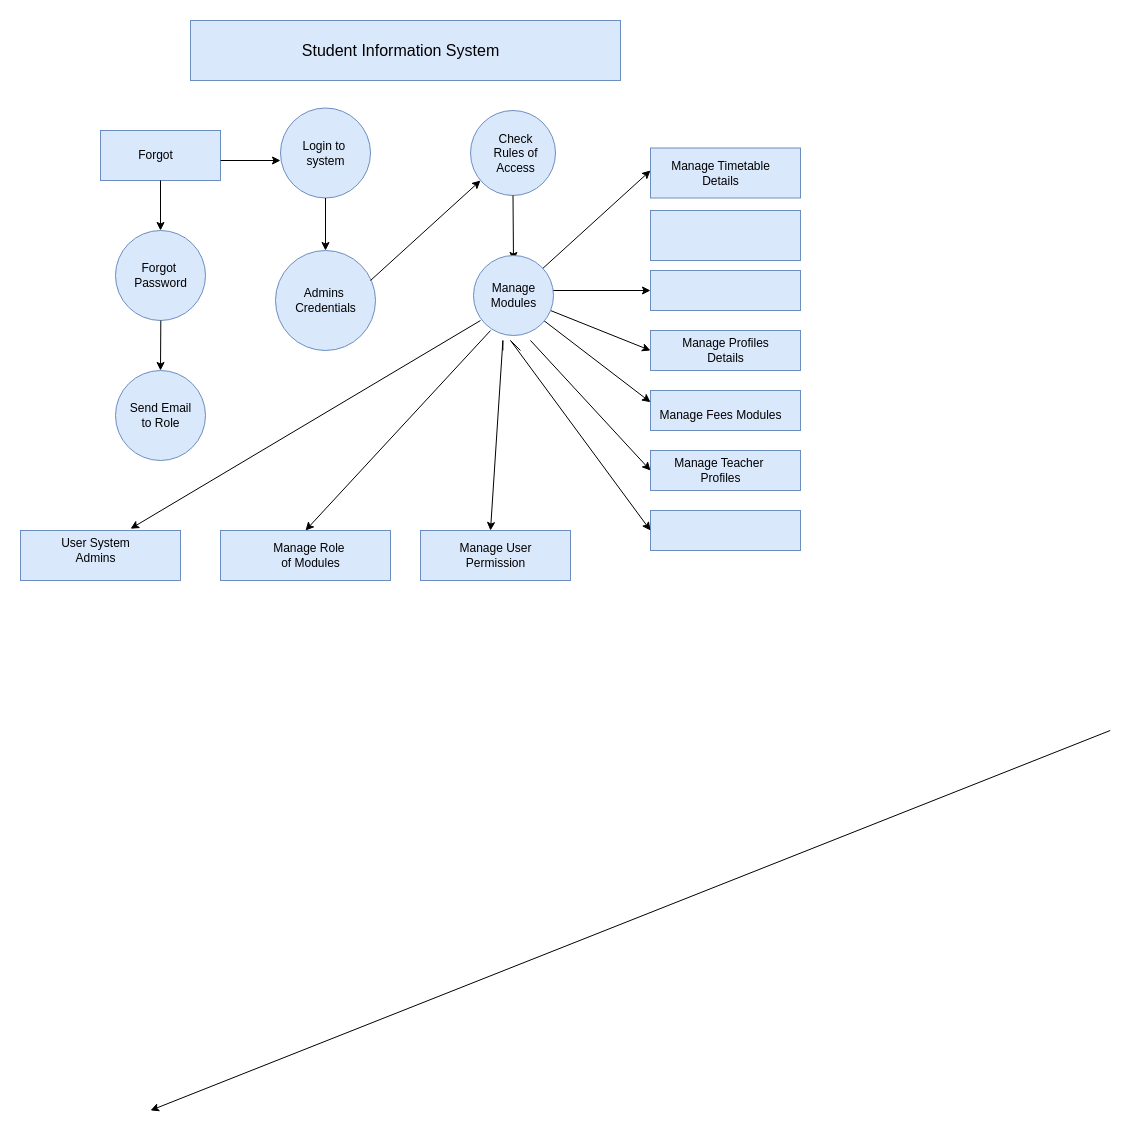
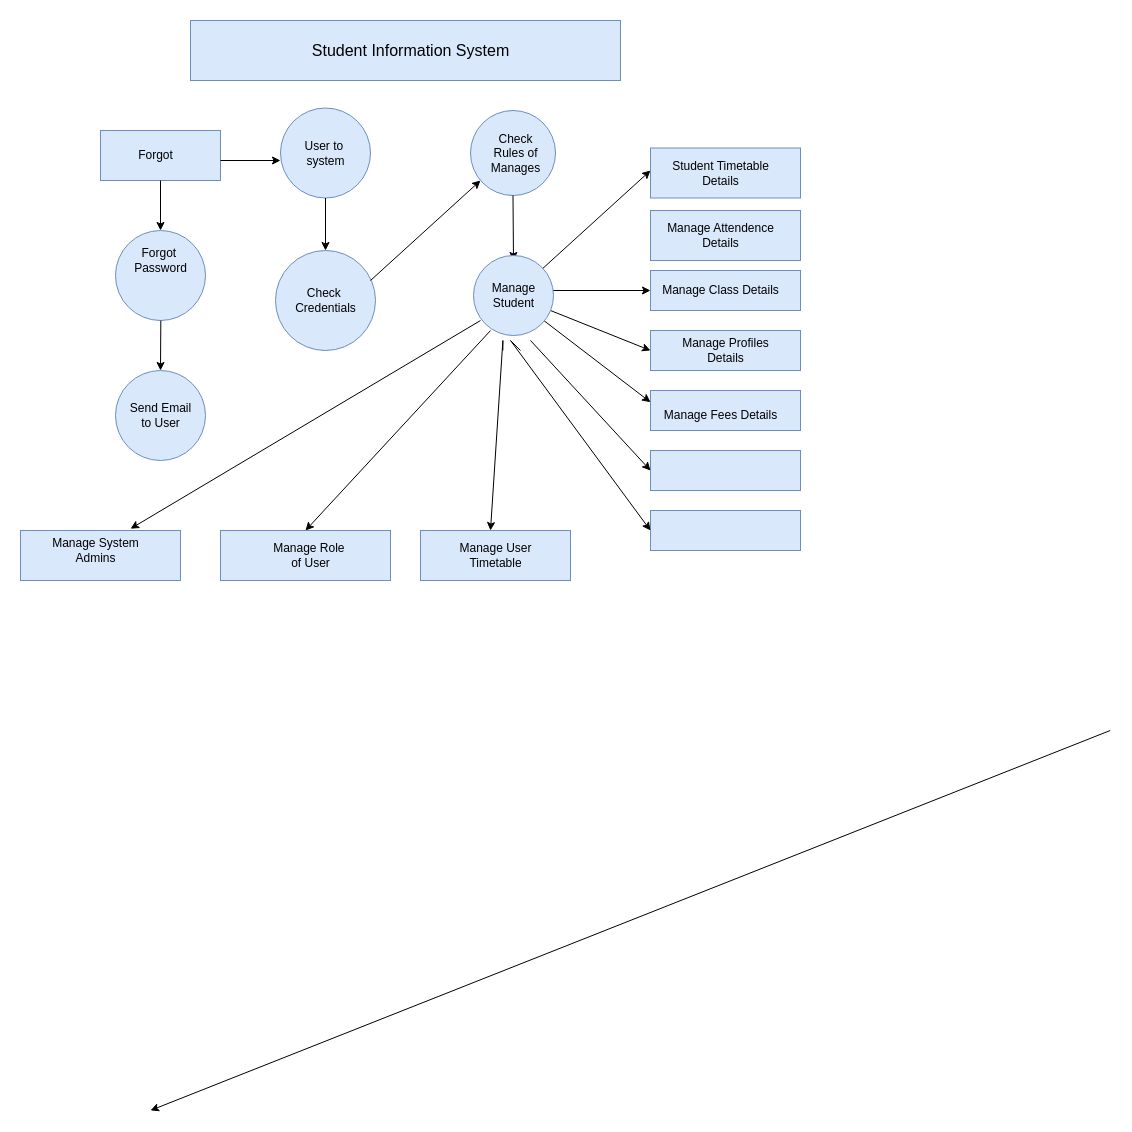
node "Student Information System": moved (401, 51) -> (411, 51)
node "Login to system": label "Login to system" -> "User to system"
node "Check Rules of Access": label "Check Rules of Access" -> "Check Rules of Manages"
node "Manage Timetable Details": label "Manage Timetable Details" -> "Student Timetable Details"
node "Manage Attendence Details": added
node "Forgot Password": moved (161, 276) -> (161, 261)
node "Manage Class Details": added
node "Manage Modules": label "Manage Modules" -> "Manage Student"
node "Admins Credentials": label "Admins Credentials" -> "Check Credentials"
node "Send Email to Role": label "Send Email to Role" -> "Send Email to User"
node "Manage Fees Modules": label "Manage Fees Modules" -> "Manage Fees Details"
node "Manage Teacher Profiles": removed
node "User System Admins": label "User System Admins" -> "Manage System Admins"
node "Manage Role of Modules": label "Manage Role of Modules" -> "Manage Role of User"
node "Manage User Permission": label "Manage User Permission" -> "Manage User Timetable"
